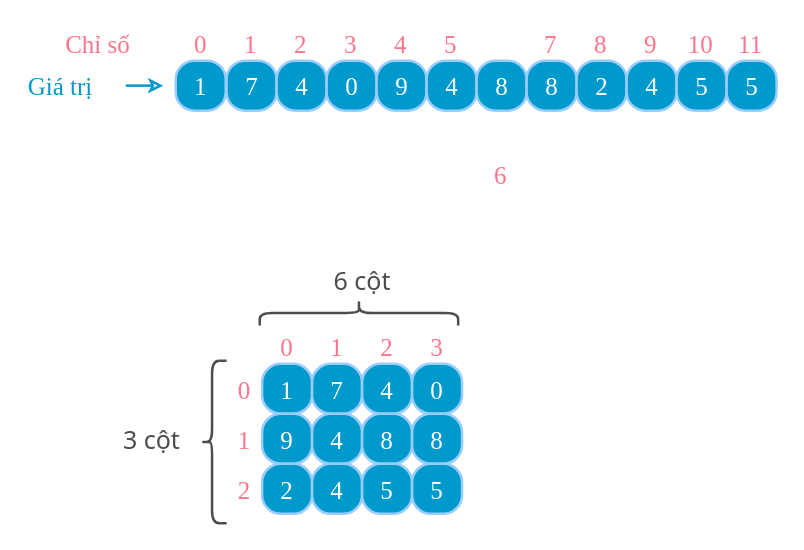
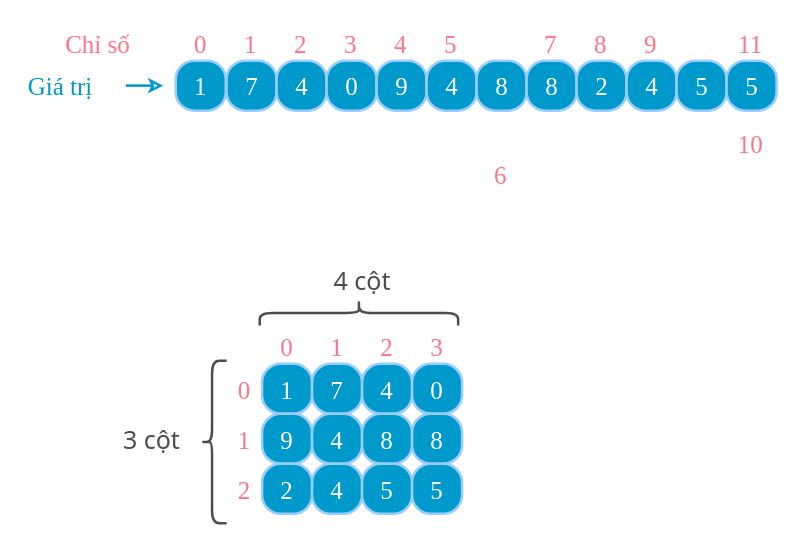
node "10": moved (701, 43) -> (751, 143)
node "6 cột": label "6 cột" -> "4 cột"
